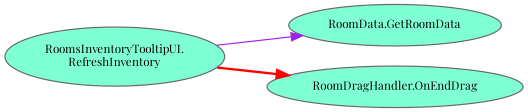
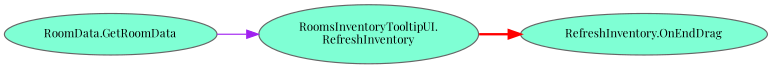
edge "RoomsInventoryTooltipUI. RefreshInventory" -> "RoomData.GetRoomData": reversed
node "RoomDragHandler.OnEndDrag": label "RoomDragHandler.OnEndDrag" -> "RefreshInventory.OnEndDrag"
